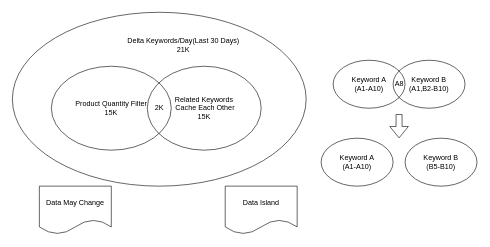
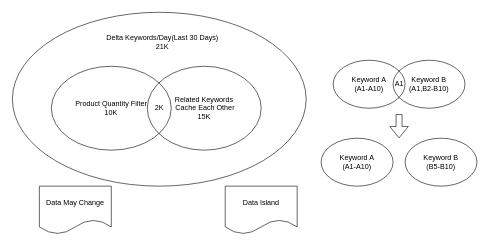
node "Delta Keywords/Day(Last 30 Days) 21K": moved (183, 45) -> (162, 42)
node "A8": label "A8" -> "A1"
node "Product Quantity Filter 15K": label "Product Quantity Filter 15K" -> "Product Quantity Filter 10K"
